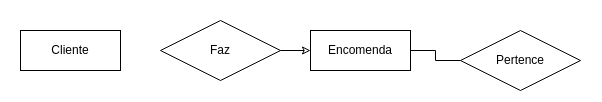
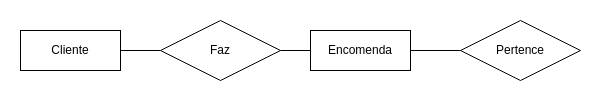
edge "Cliente" -- "Faz": added
edge "Faz" -> "Encomenda": arrowhead classic -> none
node "Pertence": moved (521, 61) -> (521, 51)
